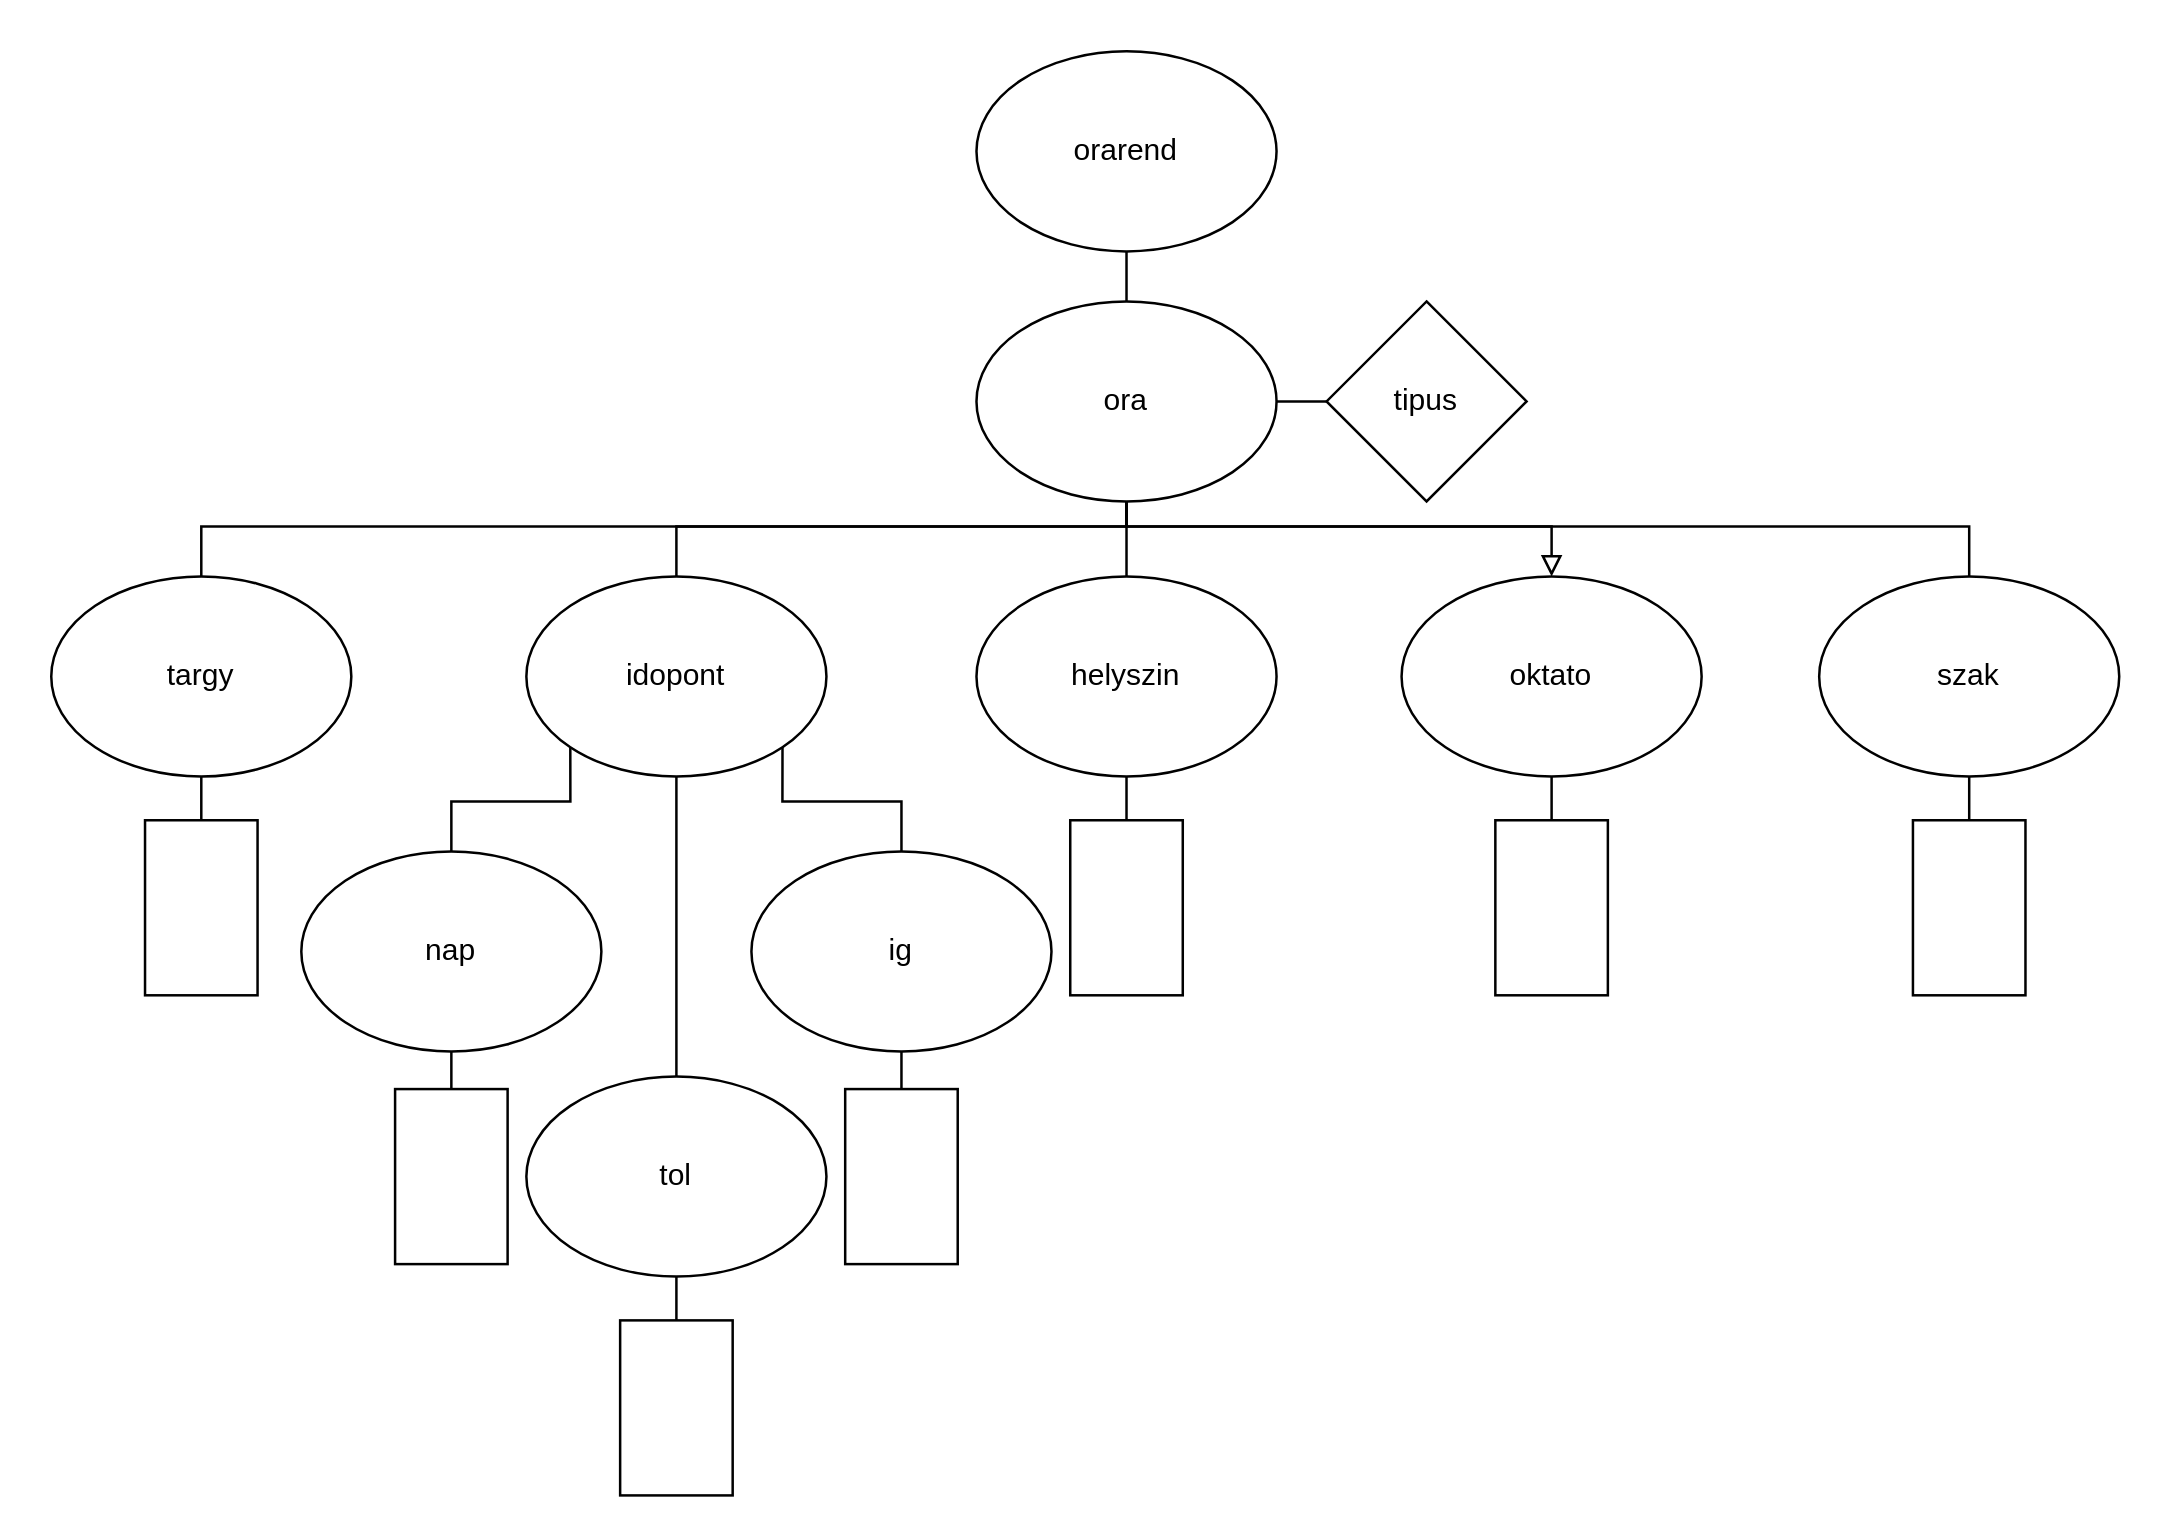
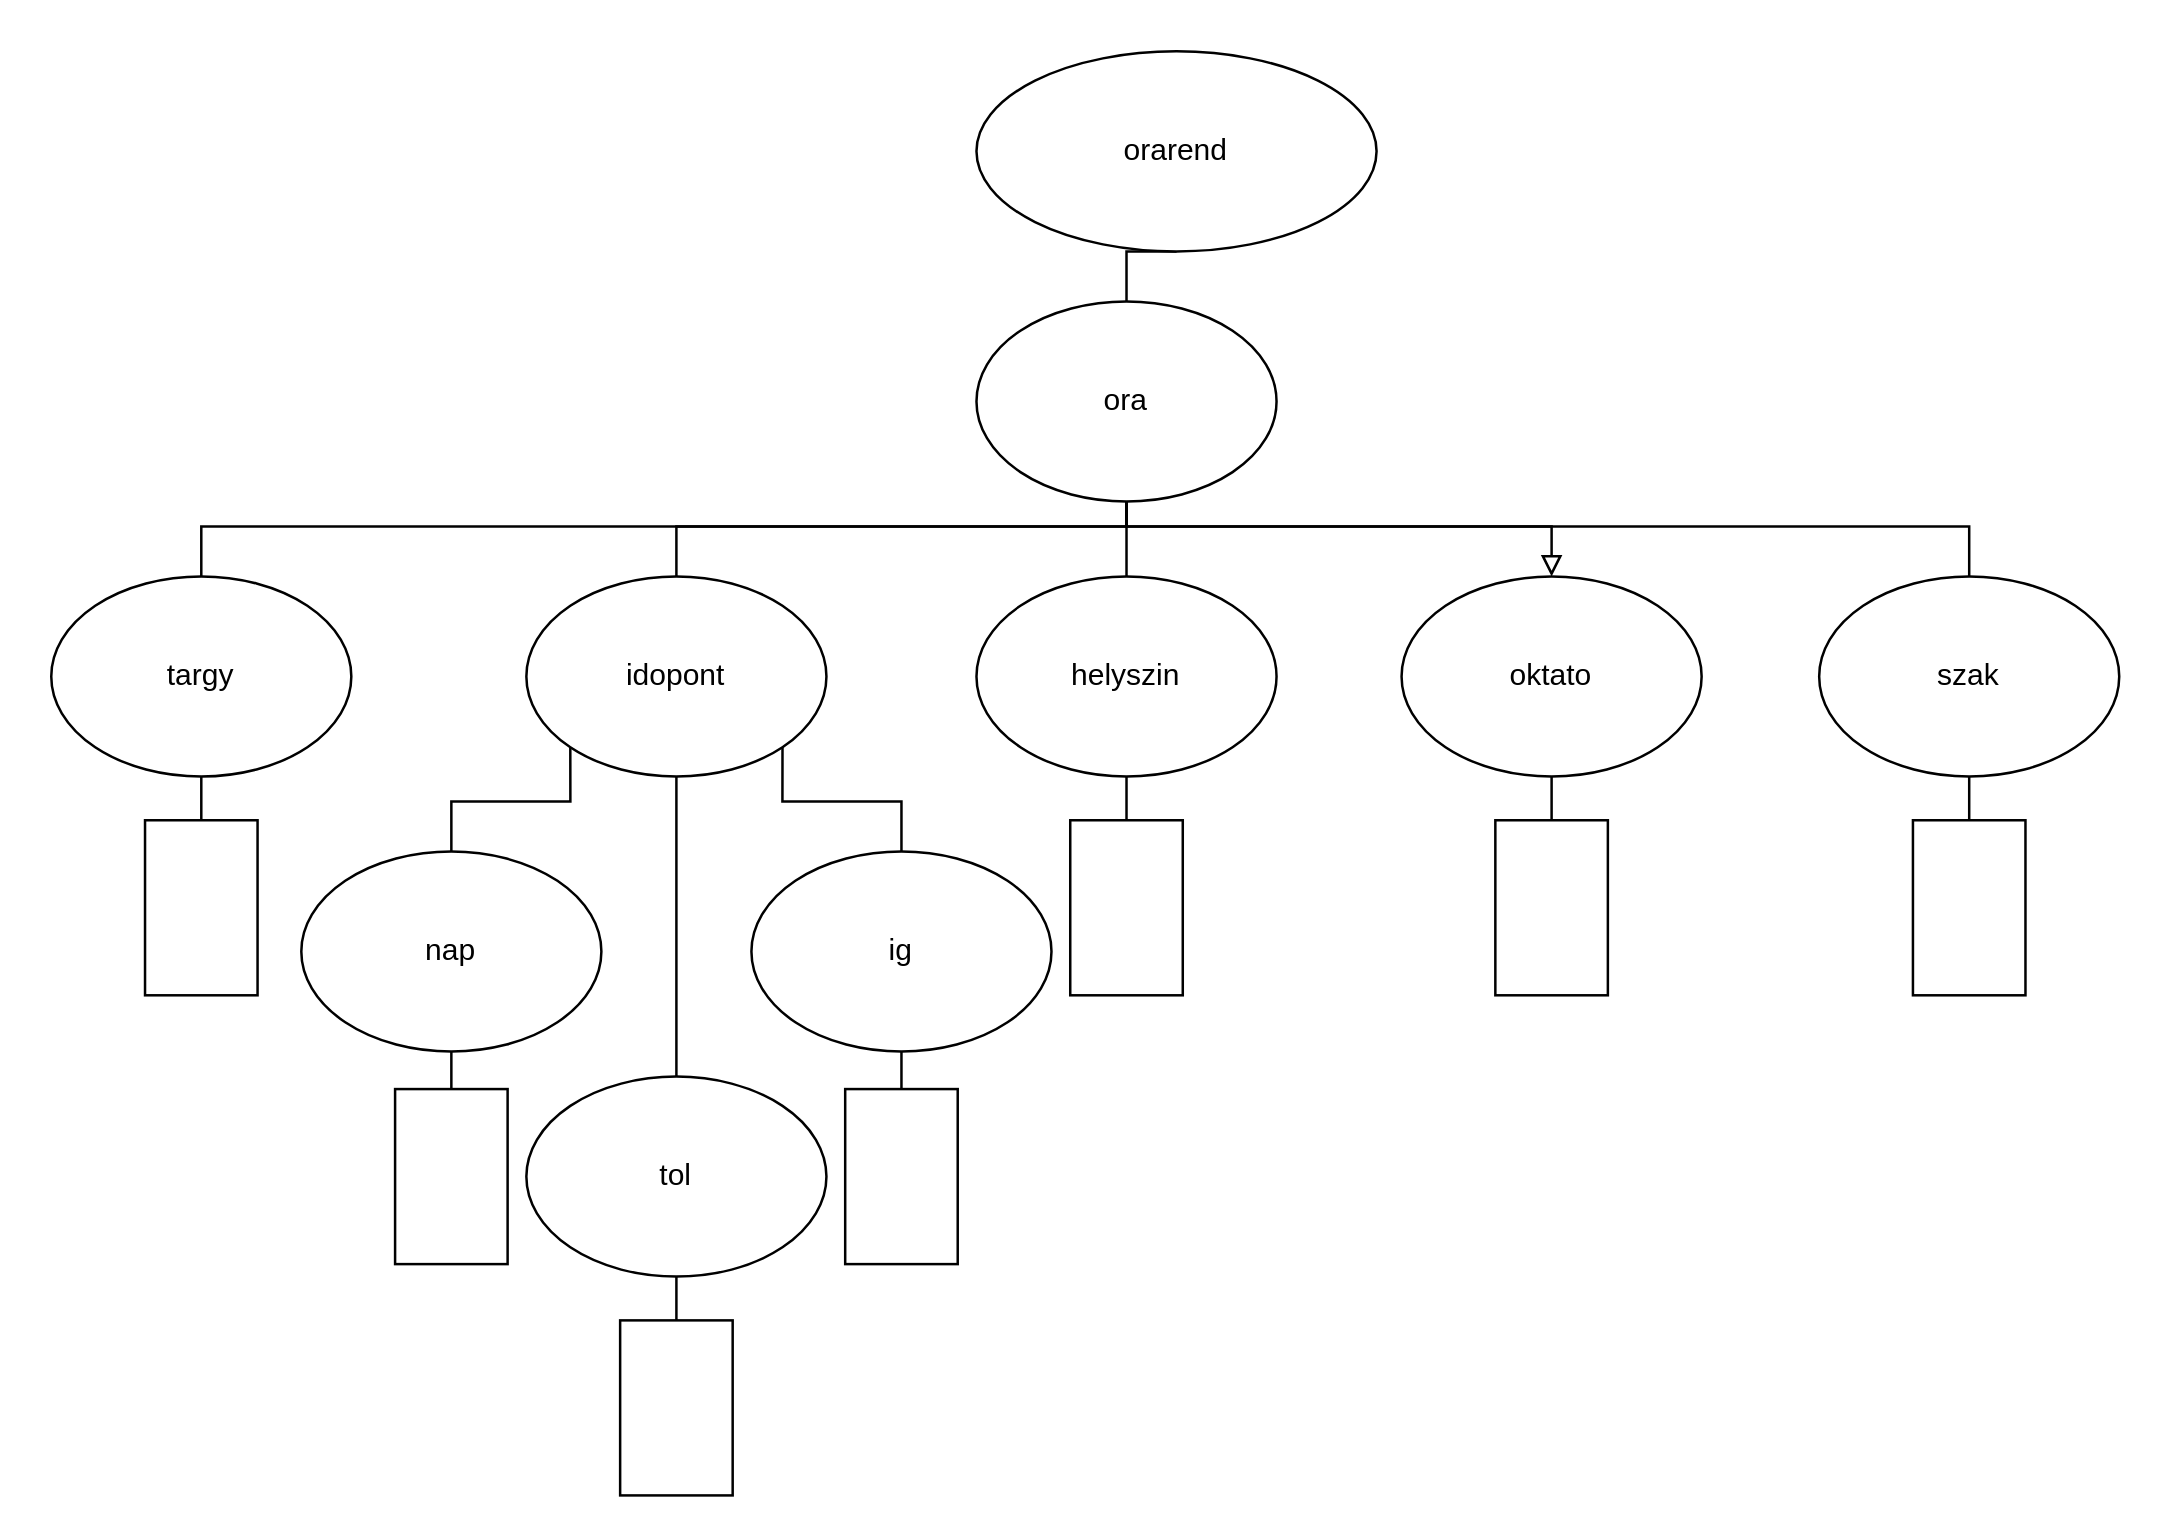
node "orarend": size 300x200 -> 400x200
edge "ora" -- "tipus": removed
node "tipus": removed
